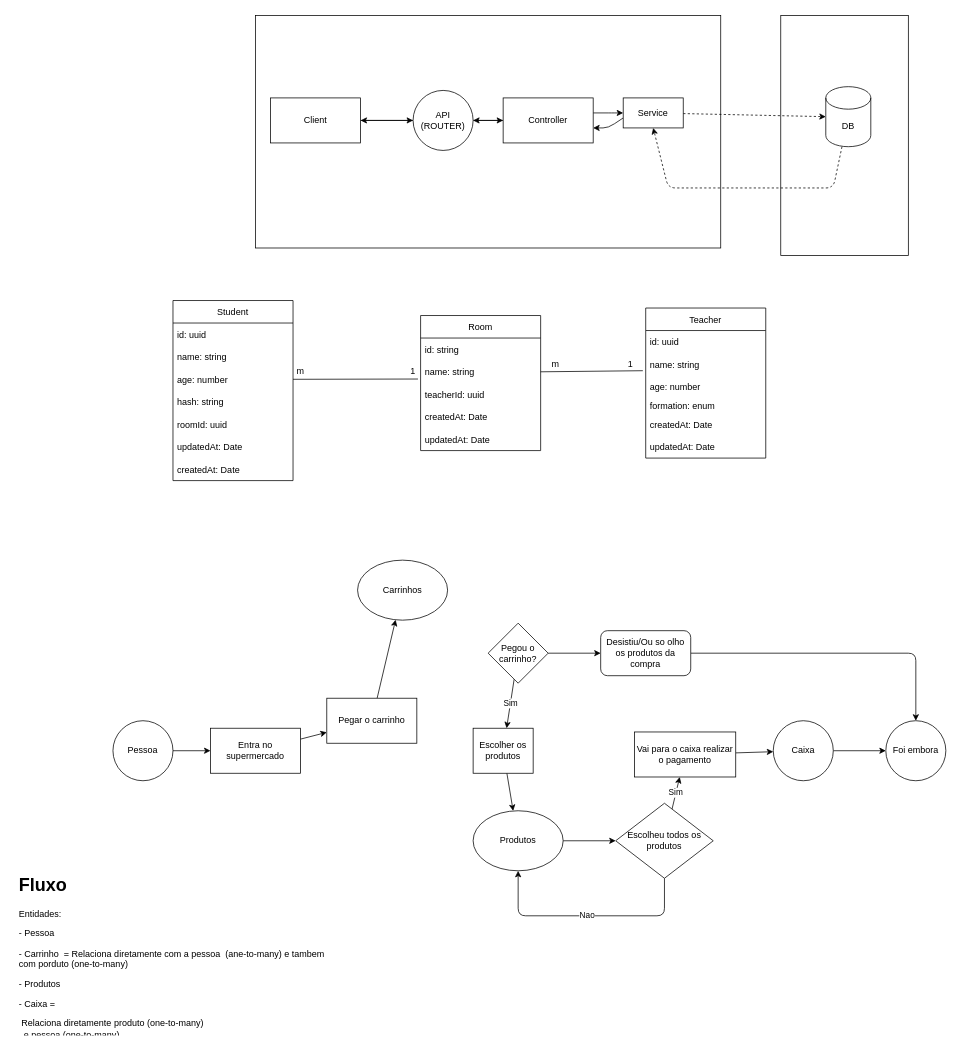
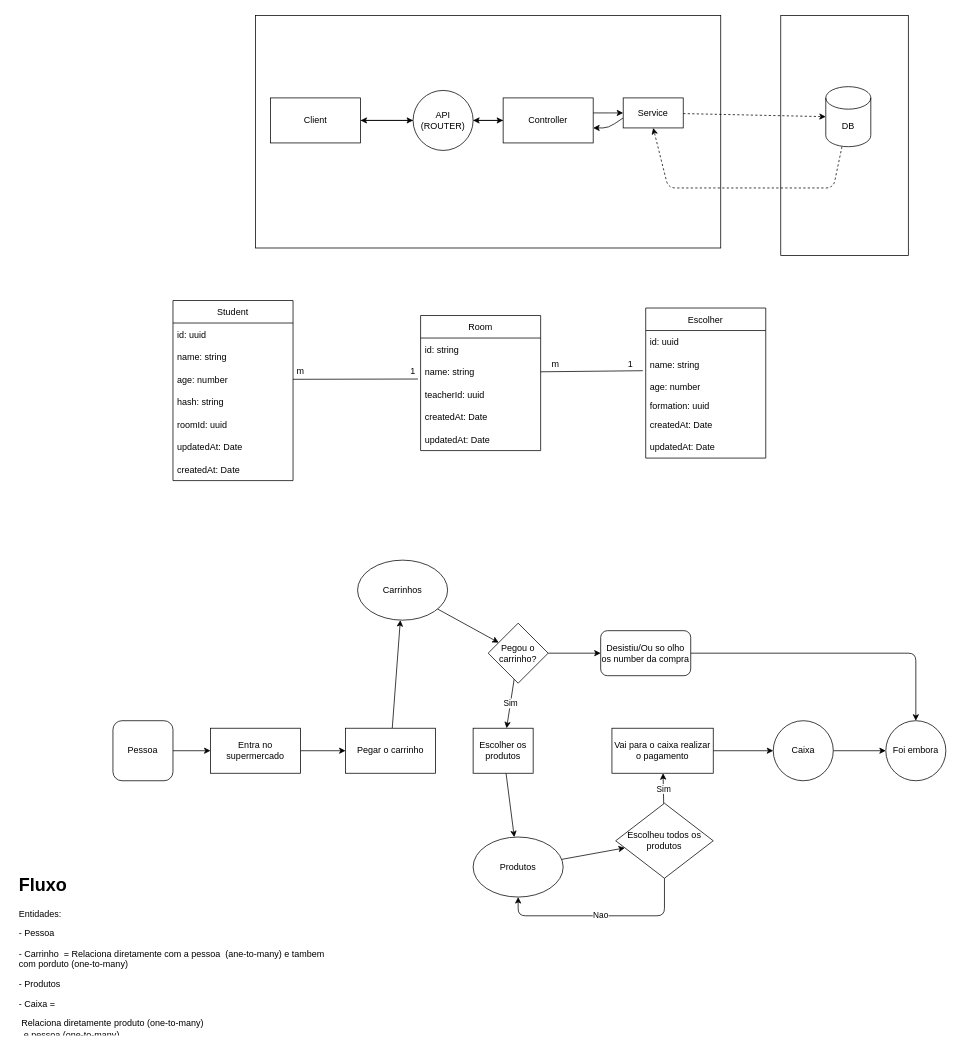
node "Teacher": label "Teacher" -> "Escolher"
node "formation: enum": label "formation: enum" -> "formation: uuid"
edge "Carrinhos" -> "Pegou o carrinho?": added
node "Desistiu/Ou so olho os produtos da compra": label "Desistiu/Ou so olho os produtos da compra" -> "Desistiu/Ou so olho os number da compra"
node "Pegar o carrinho": moved (372, 720) -> (390, 750)
node "Pessoa": shape ellipse -> rounded rectangle
node "Vai para o caixa realizar o pagamento": moved (685, 754) -> (662, 750)
node "Produtos": moved (518, 840) -> (518, 867)
